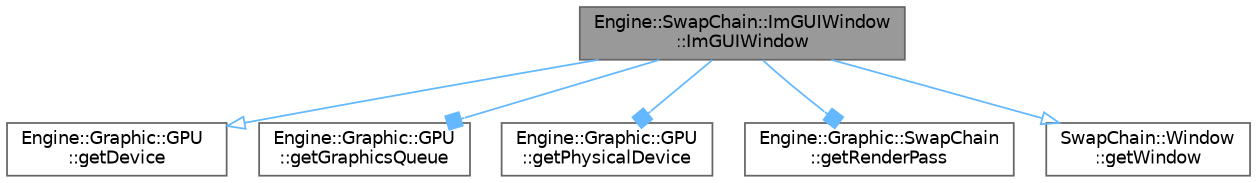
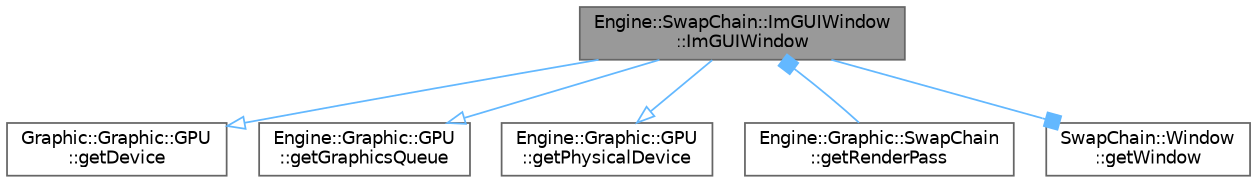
edge "Engine::SwapChain::ImGUIWindow ::ImGUIWindow" -> "Engine::Graphic::GPU ::getPhysicalDevice": arrowhead box -> onormal
edge "Engine::SwapChain::ImGUIWindow ::ImGUIWindow" -> "Engine::Graphic::SwapChain ::getRenderPass": reversed
edge "Engine::SwapChain::ImGUIWindow ::ImGUIWindow" -> "Engine::Graphic::GPU ::getGraphicsQueue": arrowhead box -> onormal
edge "Engine::SwapChain::ImGUIWindow ::ImGUIWindow" -> "SwapChain::Window ::getWindow": arrowhead onormal -> box
node "Engine::Graphic::GPU ::getDevice": label "Engine::Graphic::GPU ::getDevice" -> "Graphic::Graphic::GPU ::getDevice"
